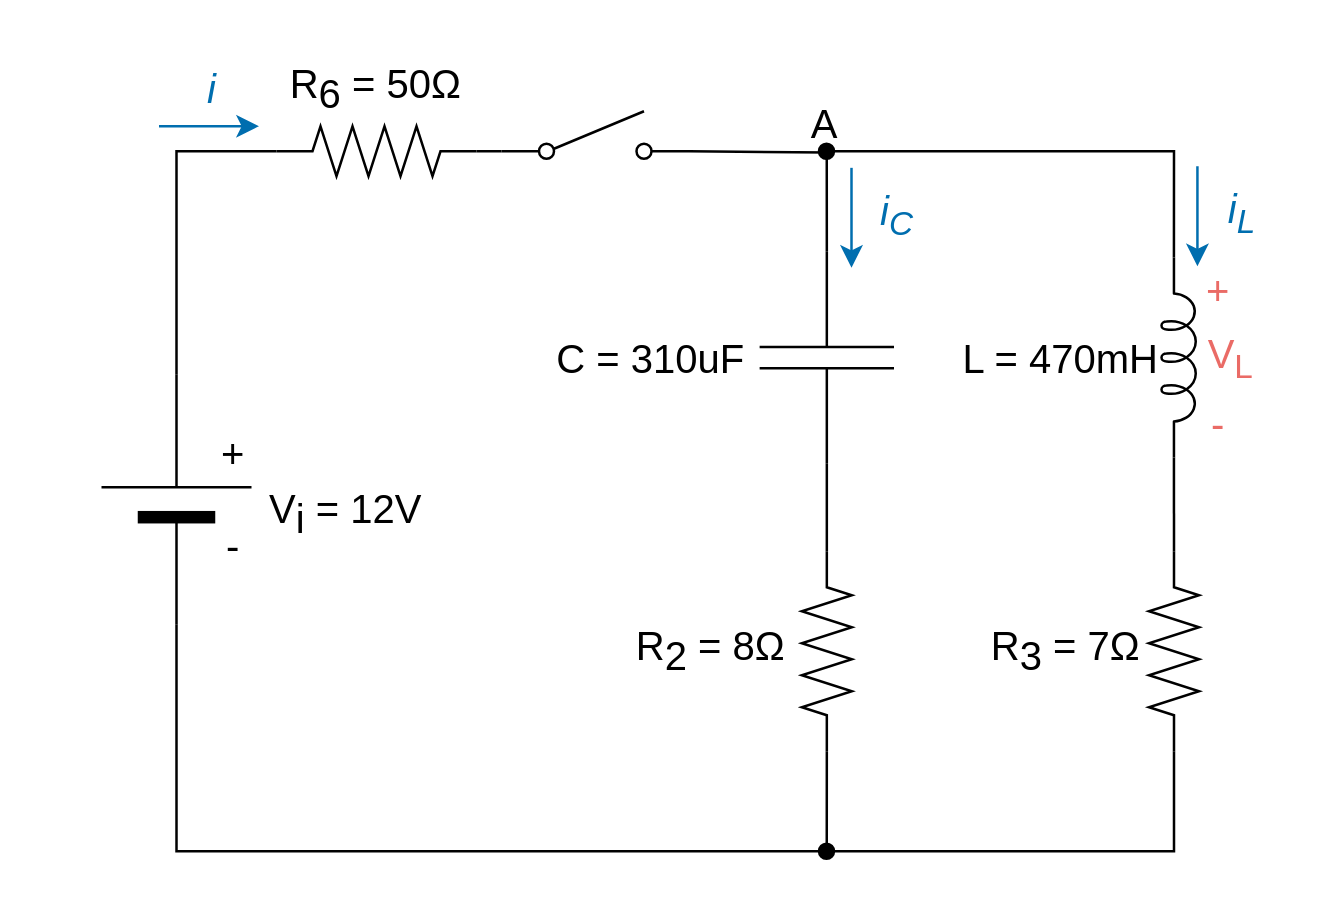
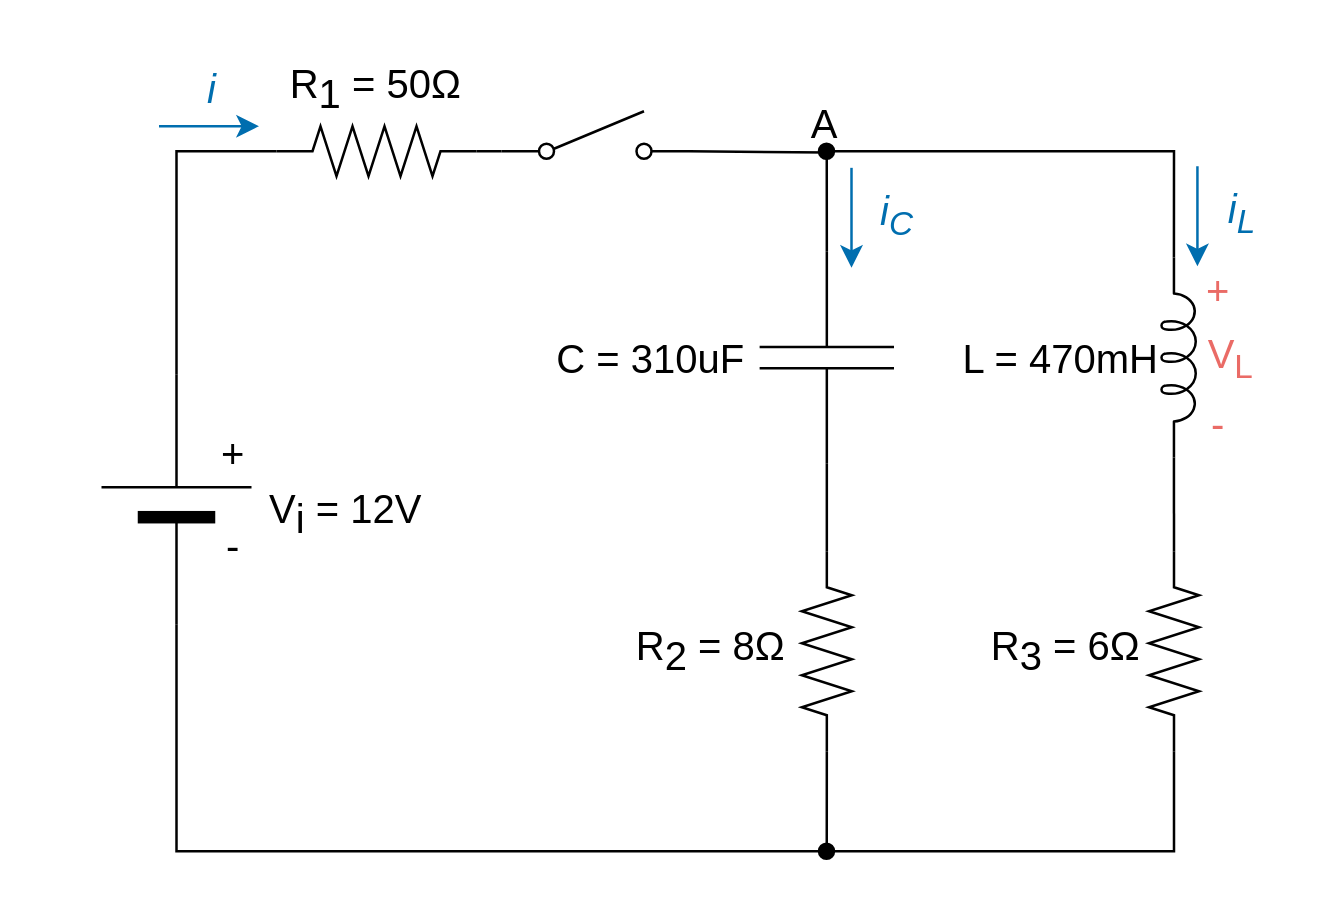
node "R6 = 50Ω": label "R6 = 50Ω" -> "R1 = 50Ω"
node "R3 = 7Ω": label "R3 = 7Ω" -> "R3 = 6Ω"
